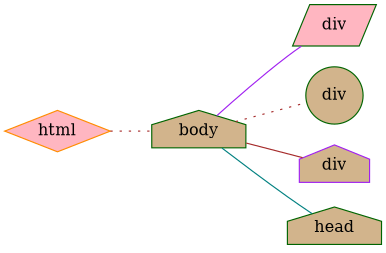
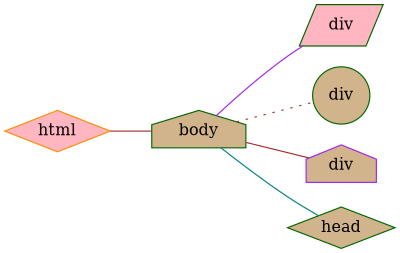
edge "html" -- "body": style dotted -> solid
node "head": shape house -> diamond
